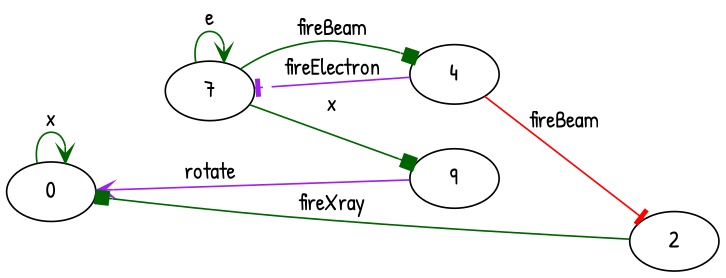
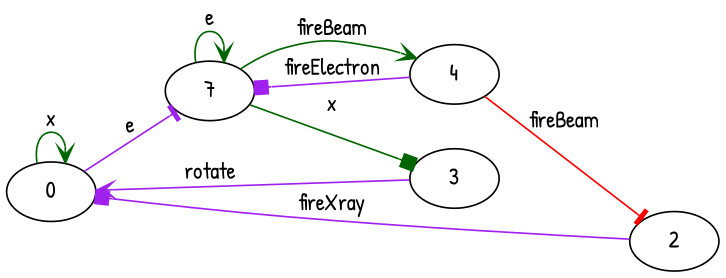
edge "7" -> "4": arrowhead box -> vee
edge "4" -> "7": arrowhead tee -> box
edge "0" -> "7": added, label "e"
node "9": label "9" -> "3"
edge "2" -> "0": color darkgreen -> purple
